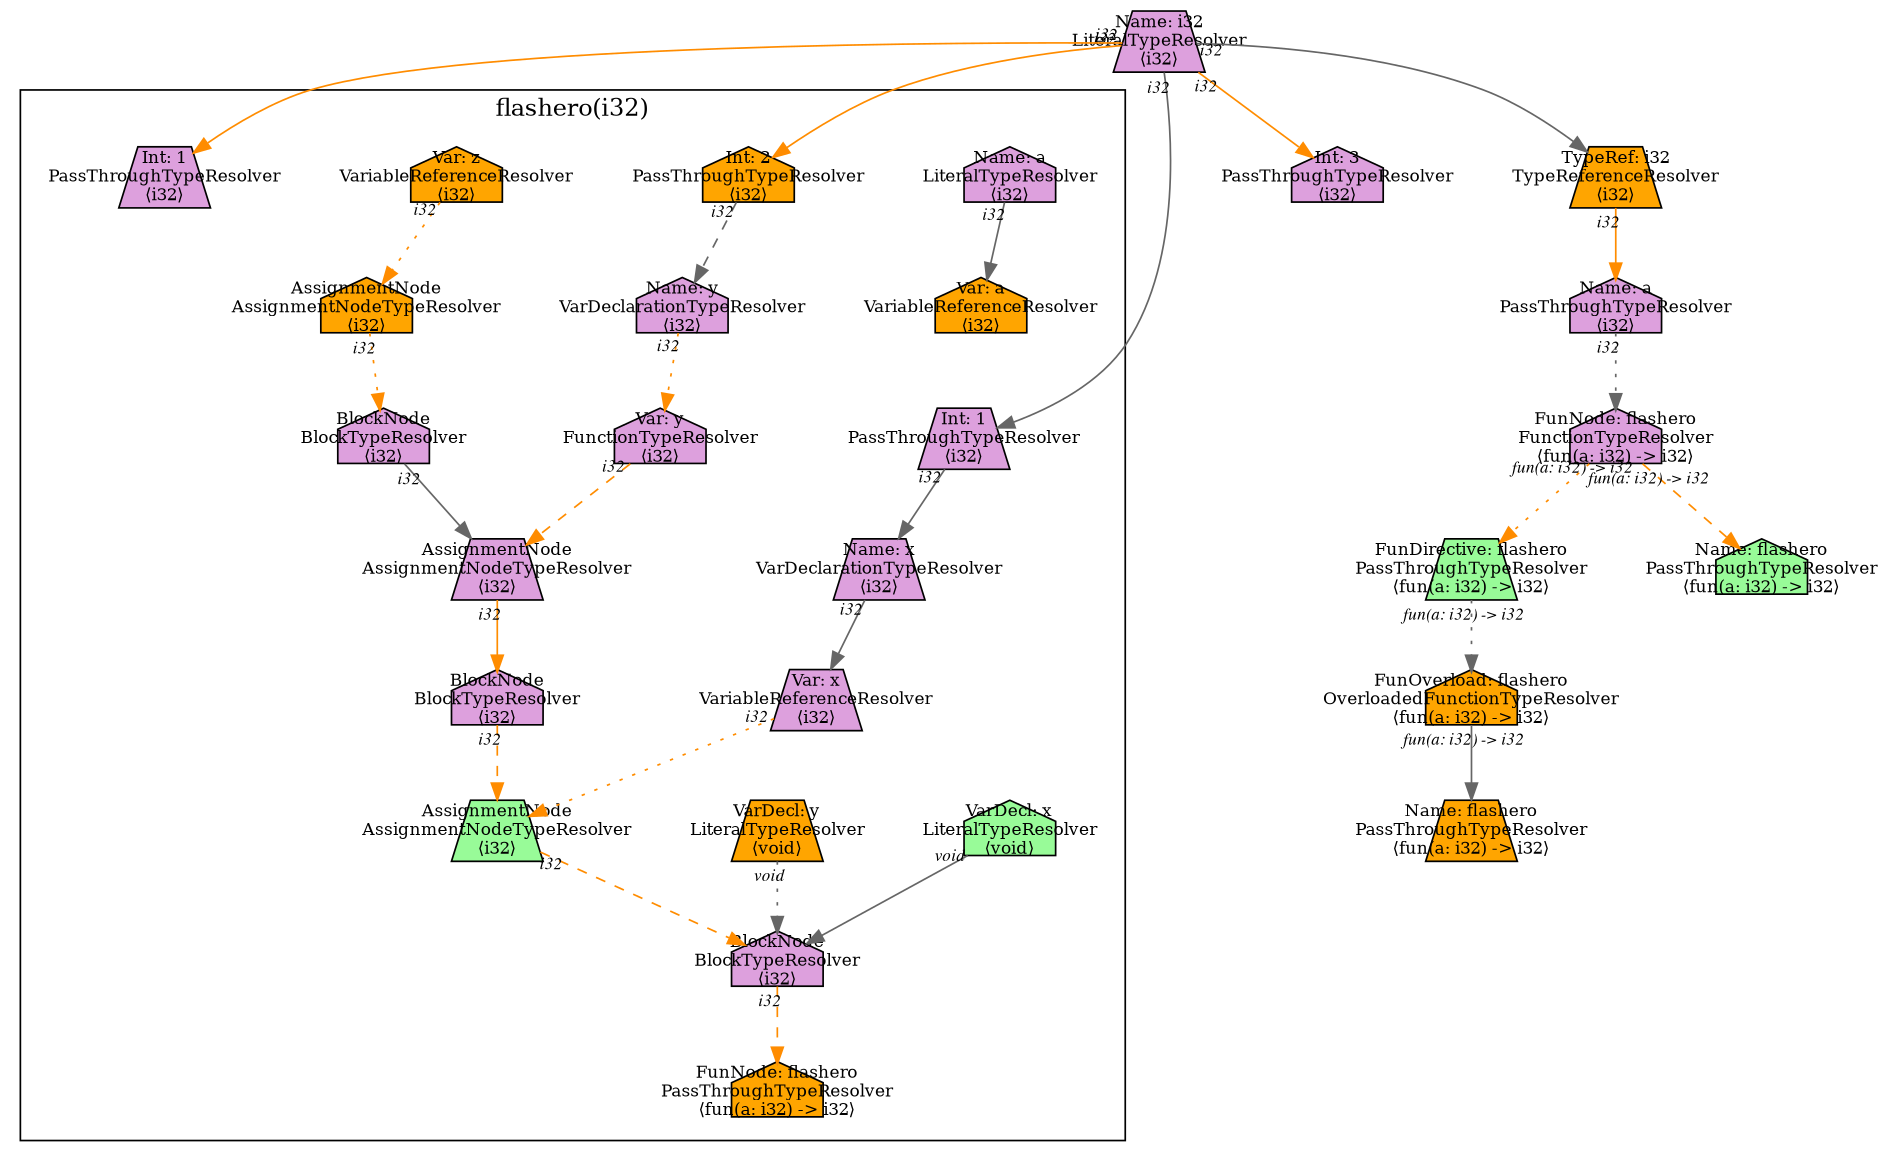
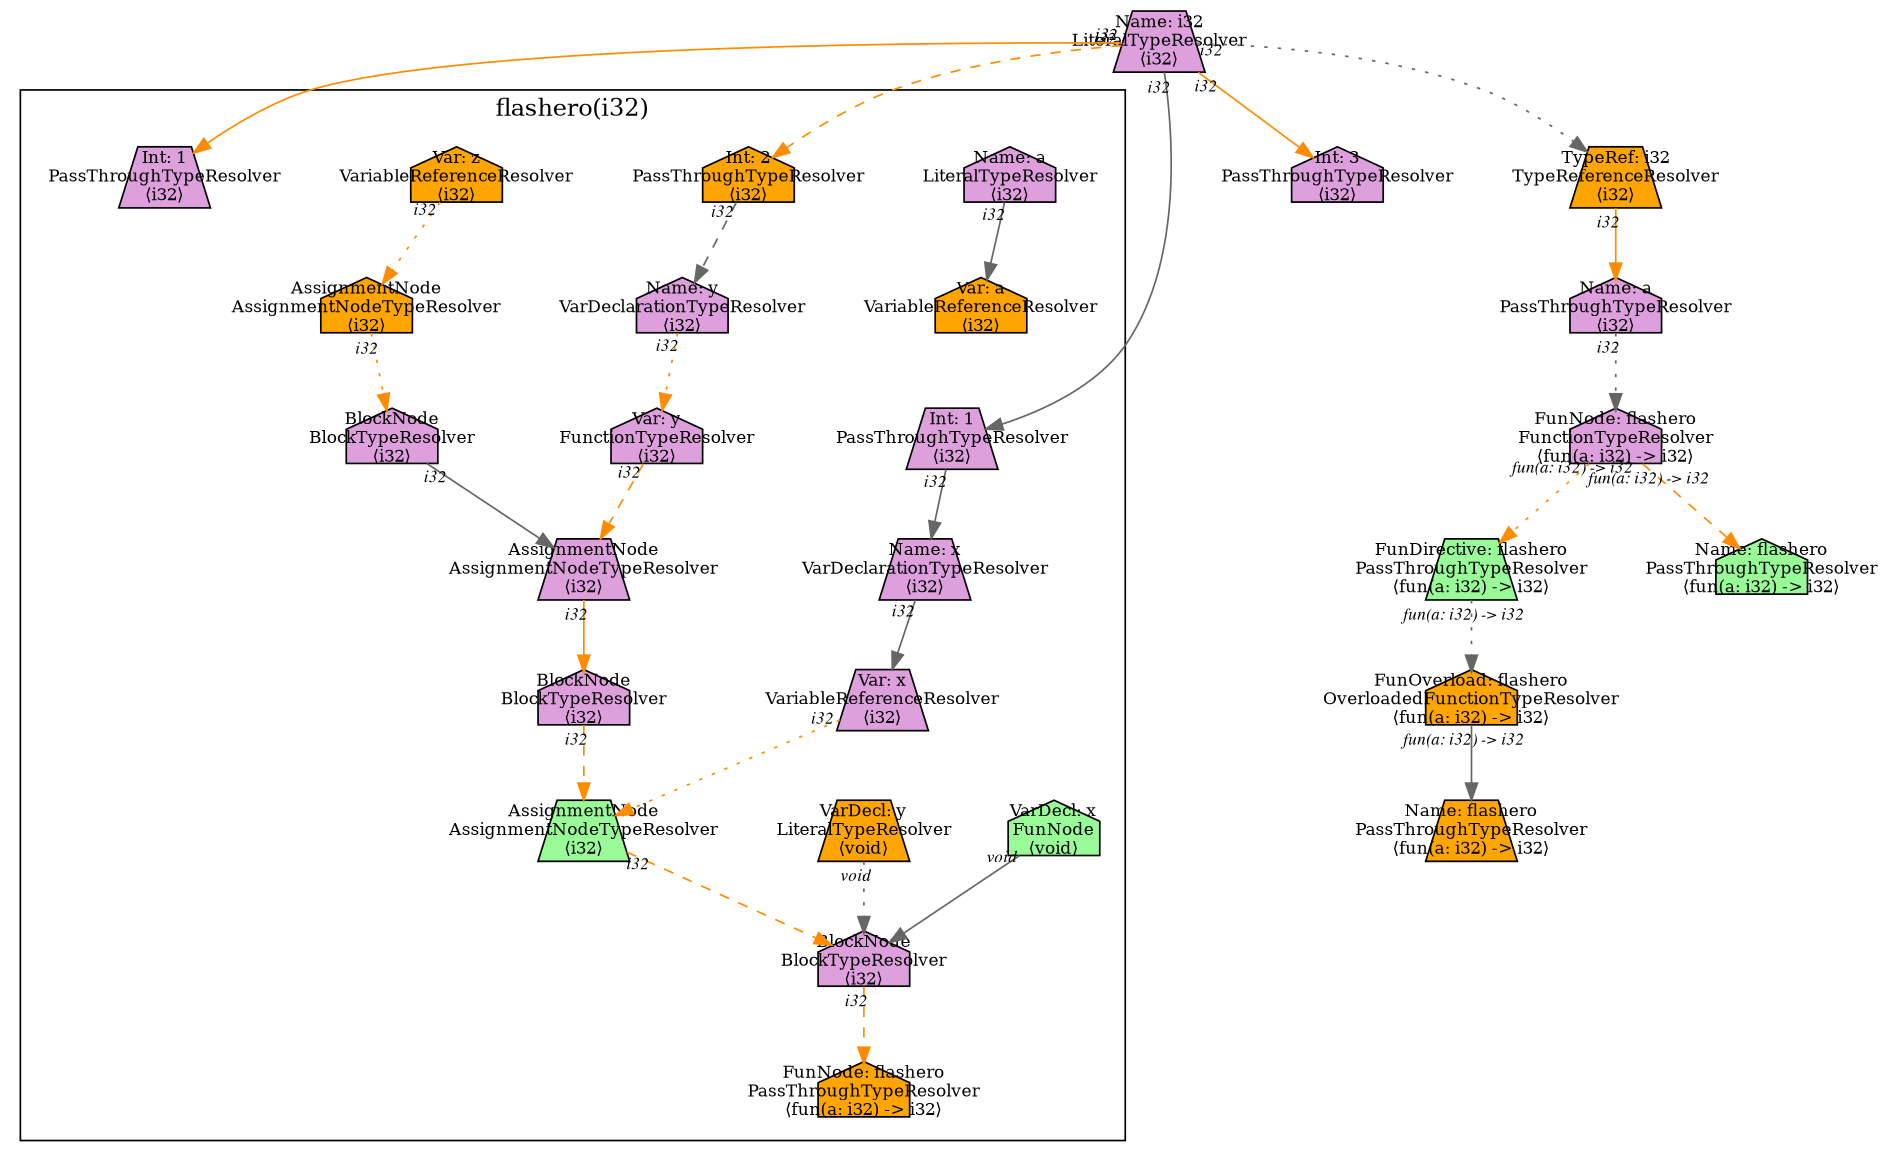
edge "Name: i32 LiteralTypeResolver ⟨i32⟩" -> "TypeRef: i32 TypeReferenceResolver ⟨i32⟩": style solid -> dotted
edge "Name: i32 LiteralTypeResolver ⟨i32⟩" -> "Int: 2 PassThroughTypeResolver ⟨i32⟩": style solid -> dashed
node "VarDecl: x LiteralTypeResolver ⟨void⟩": label "VarDecl: x LiteralTypeResolver ⟨void⟩" -> "VarDecl: x FunNode ⟨void⟩"
